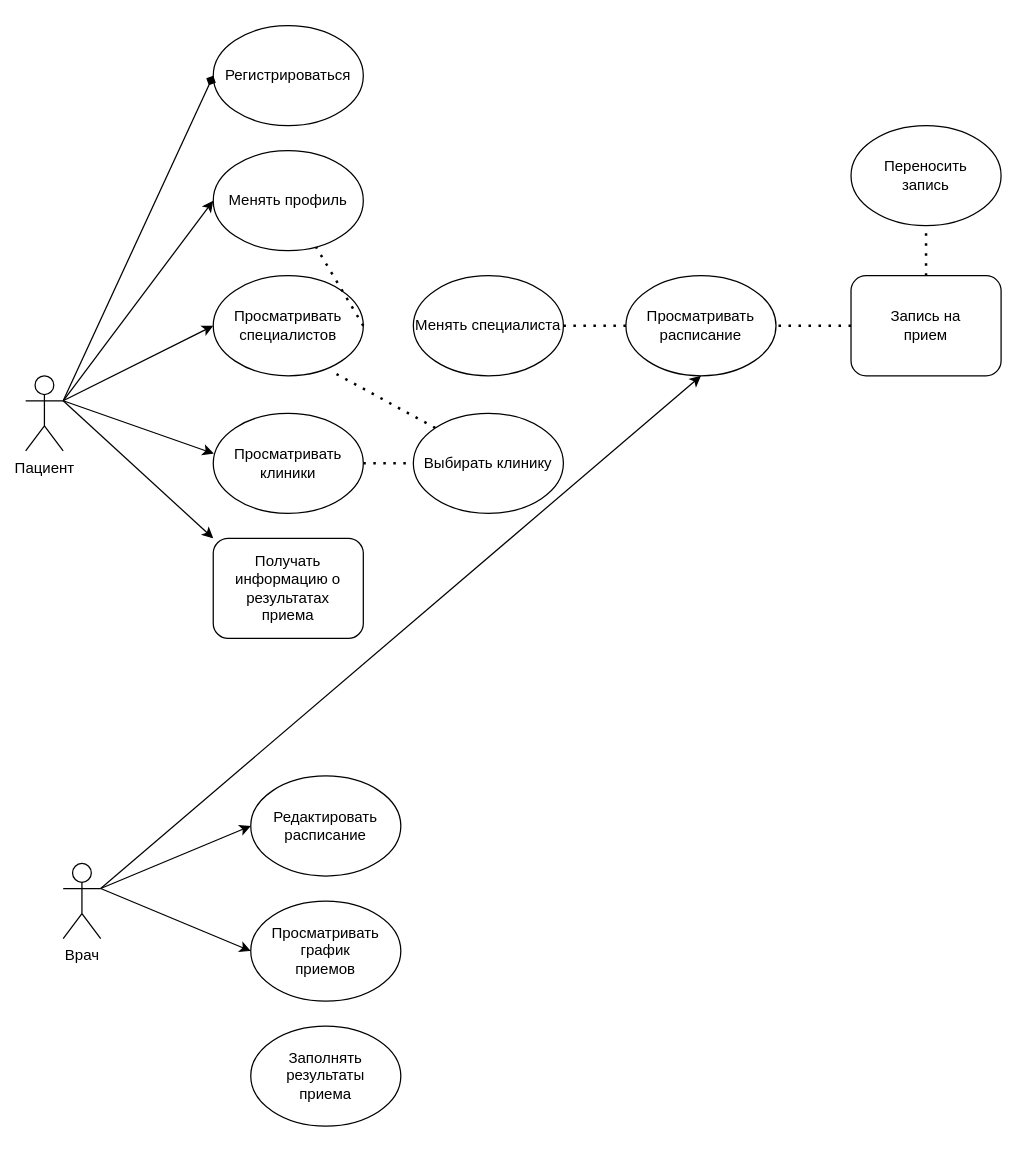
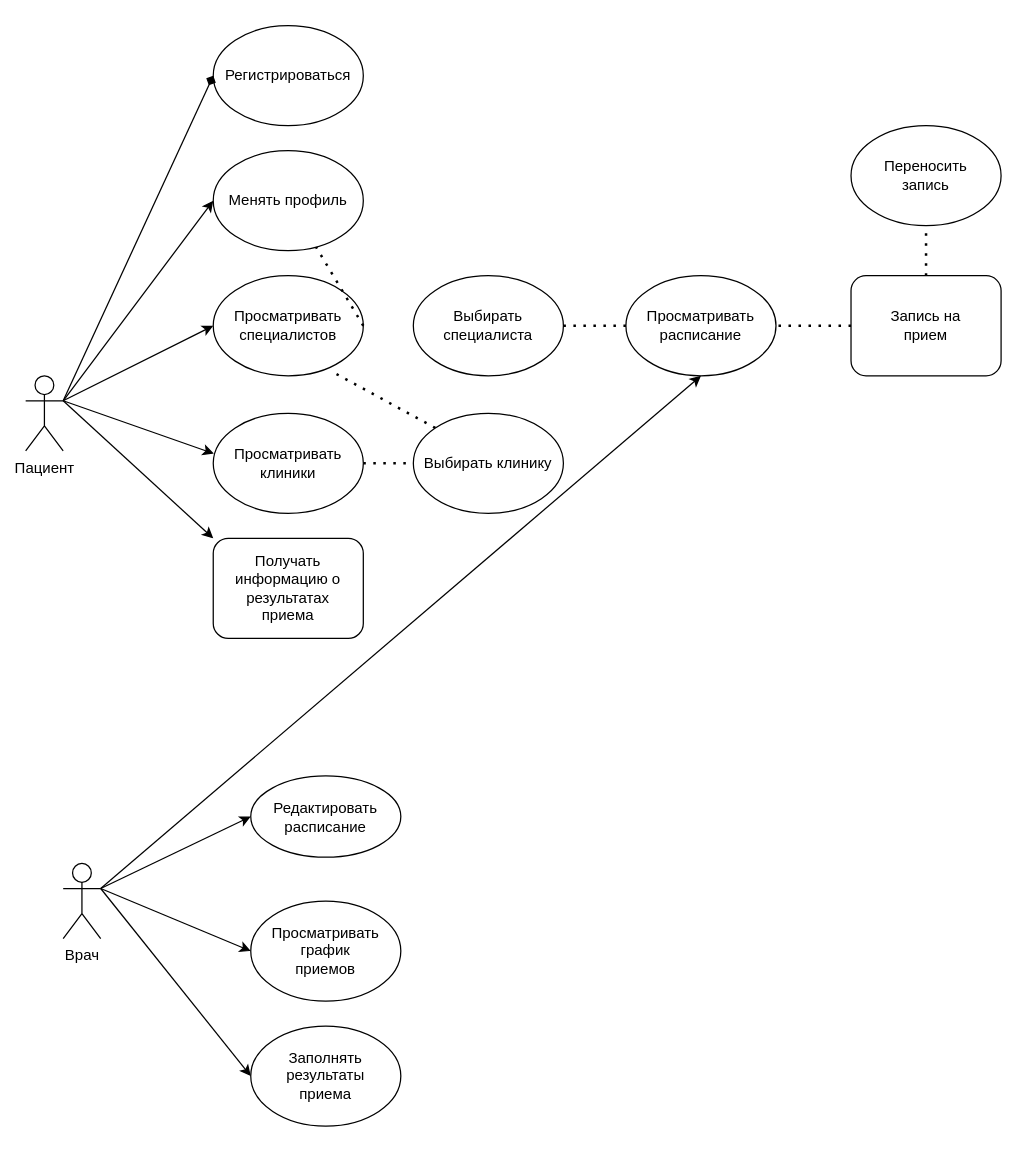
node "Менять специалиста": label "Менять специалиста" -> "Выбирать специалиста"
node "Редактировать расписание": size 150x100 -> 150x81
edge "Врач" -> "Заполнять результаты приема": added
